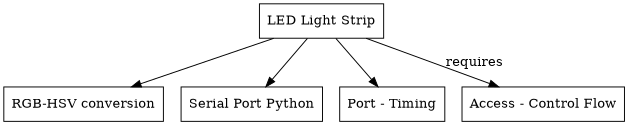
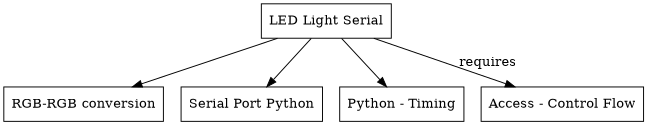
node "LED Light Strip": label "LED Light Strip" -> "LED Light Serial"
node "RGB-HSV conversion": label "RGB-HSV conversion" -> "RGB-RGB conversion"
node "Port - Timing": label "Port - Timing" -> "Python - Timing"
